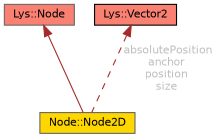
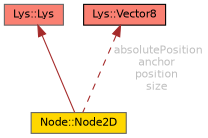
node "Lys::Node": label "Lys::Node" -> "Lys::Lys"
node "Lys::Vector2": label "Lys::Vector2" -> "Lys::Vector8"
